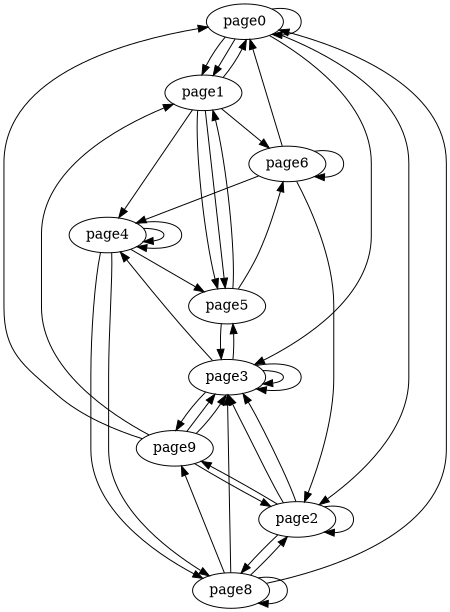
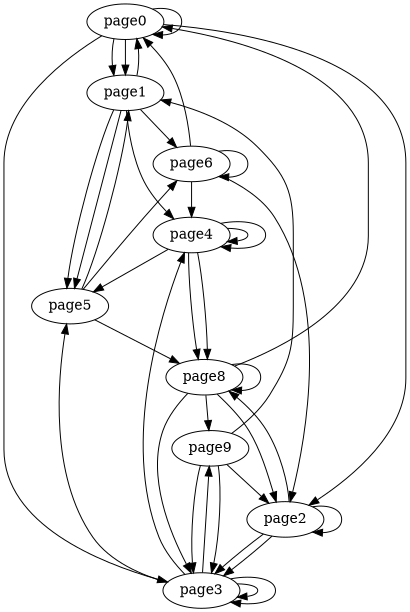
edge "page9" -> "page0": removed
edge "page5" -> "page3": now "page5" -> "page8"
edge "page2" -> "page9": removed
